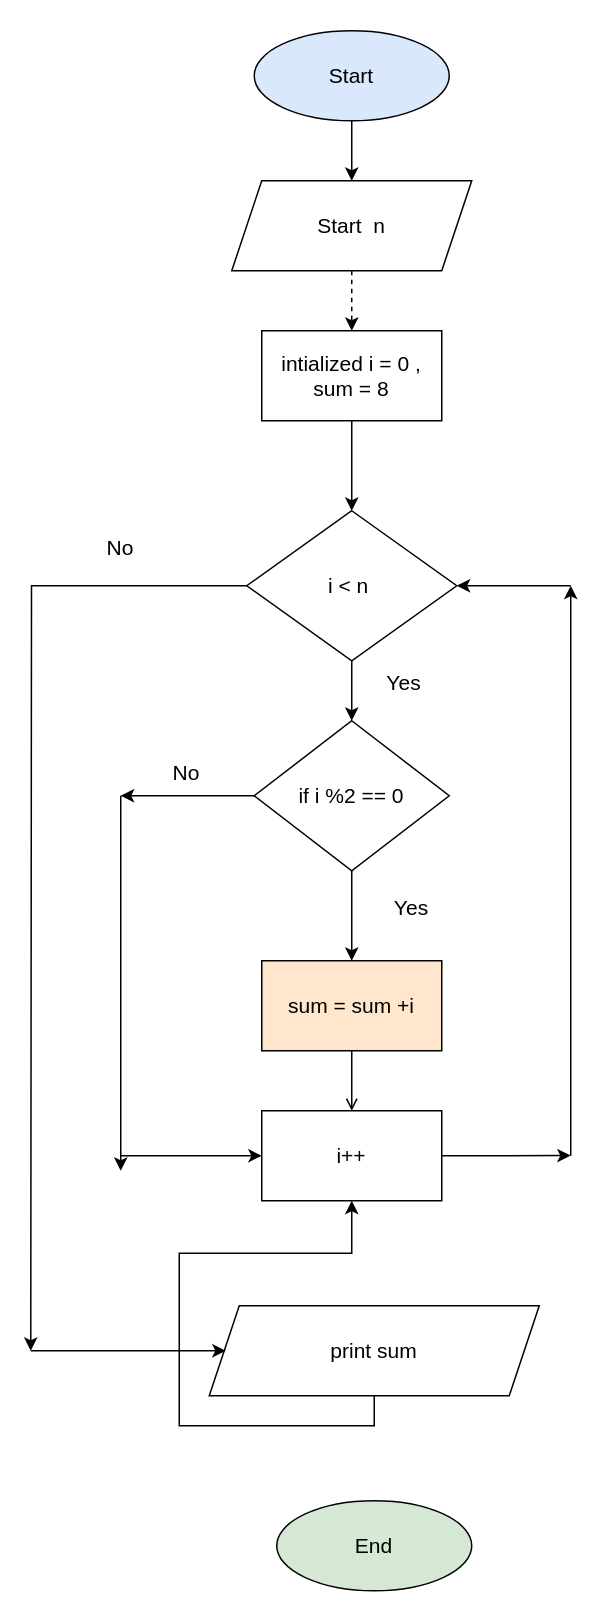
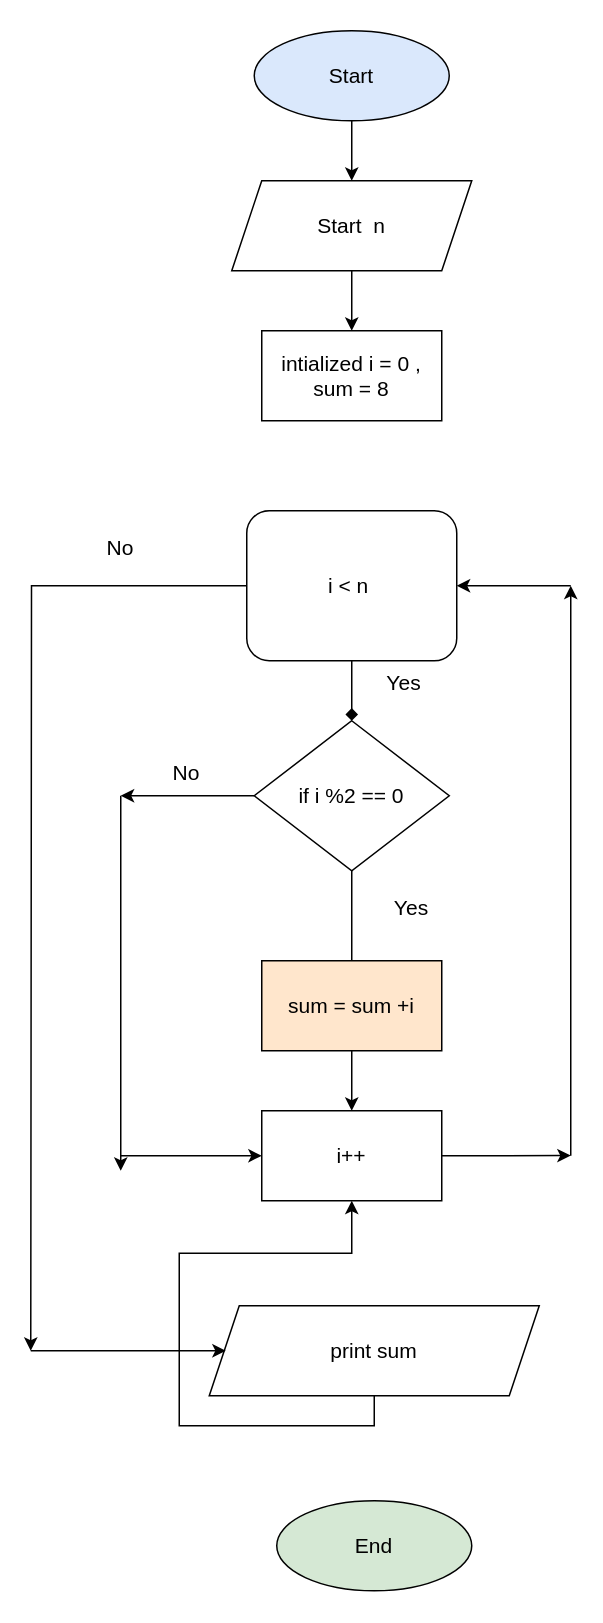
edge "Start n" -> "intialized i = 0 , sum = 8": style dashed -> solid
edge "intialized i = 0 , sum = 8" -> "i < n": removed
node "i < n": shape diamond -> rounded rectangle
edge "i < n" -> "if i %2 == 0": arrowhead classic -> diamond
edge "if i %2 == 0" -> "sum = sum +i": arrowhead classic -> none
edge "sum = sum +i" -> "i++": arrowhead open -> classic
